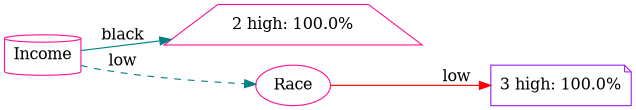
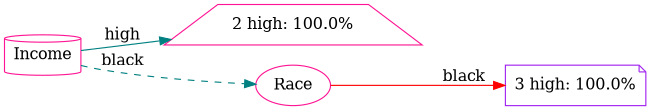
edge "Income" -> "2 high: 100.0%": label "black" -> "high"
edge "Income" -> "Race": label "low" -> "black"
edge "Race" -> "3 high: 100.0%": label "low" -> "black"
